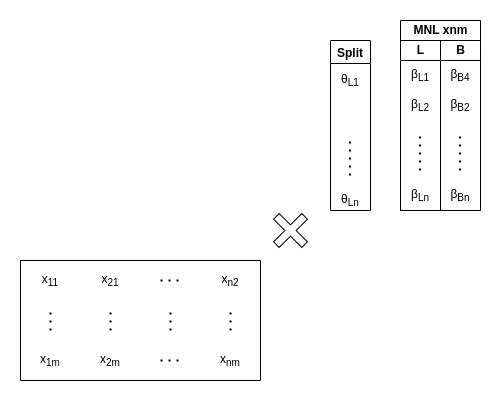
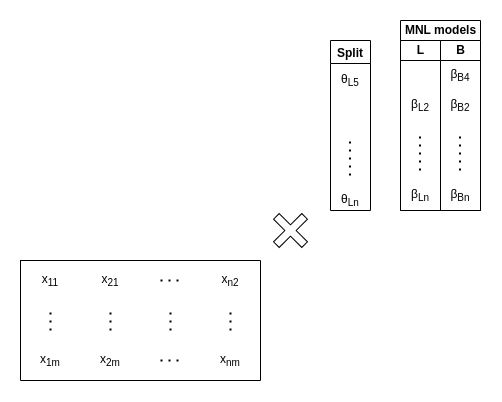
node "MNL xnm": label "MNL xnm" -> "MNL models"
node "βL1": removed
node "θL1": label "θL1" -> "θL5"
